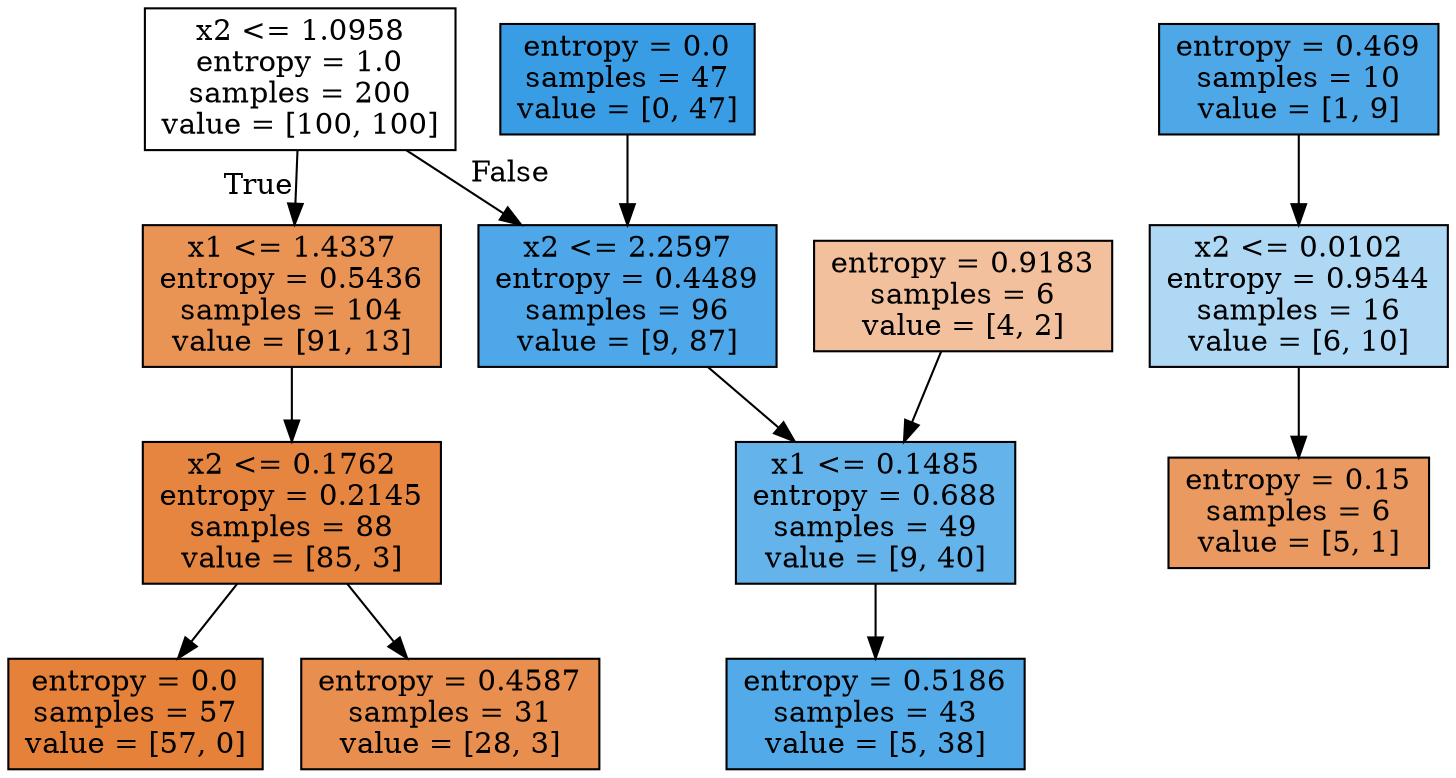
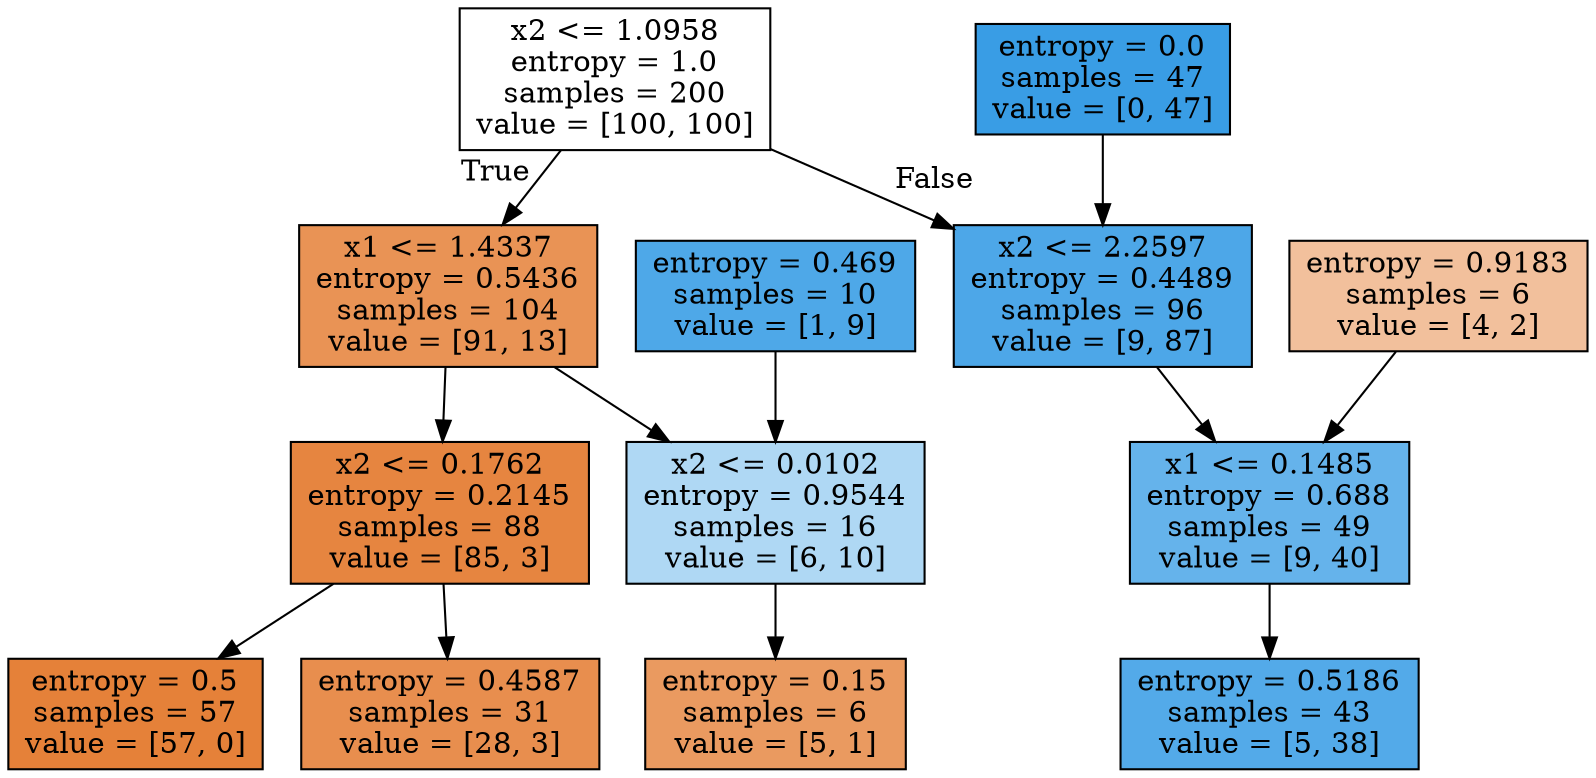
edge "x1 <= 1.4337 entropy = 0.5436 samples = 104 value = [91, 13]" -> "x2 <= 0.0102 entropy = 0.9544 samples = 16 value = [6, 10]": added
node "entropy = 0.0 samples = 57 value = [57, 0]": label "entropy = 0.0 samples = 57 value = [57, 0]" -> "entropy = 0.5 samples = 57 value = [57, 0]"
